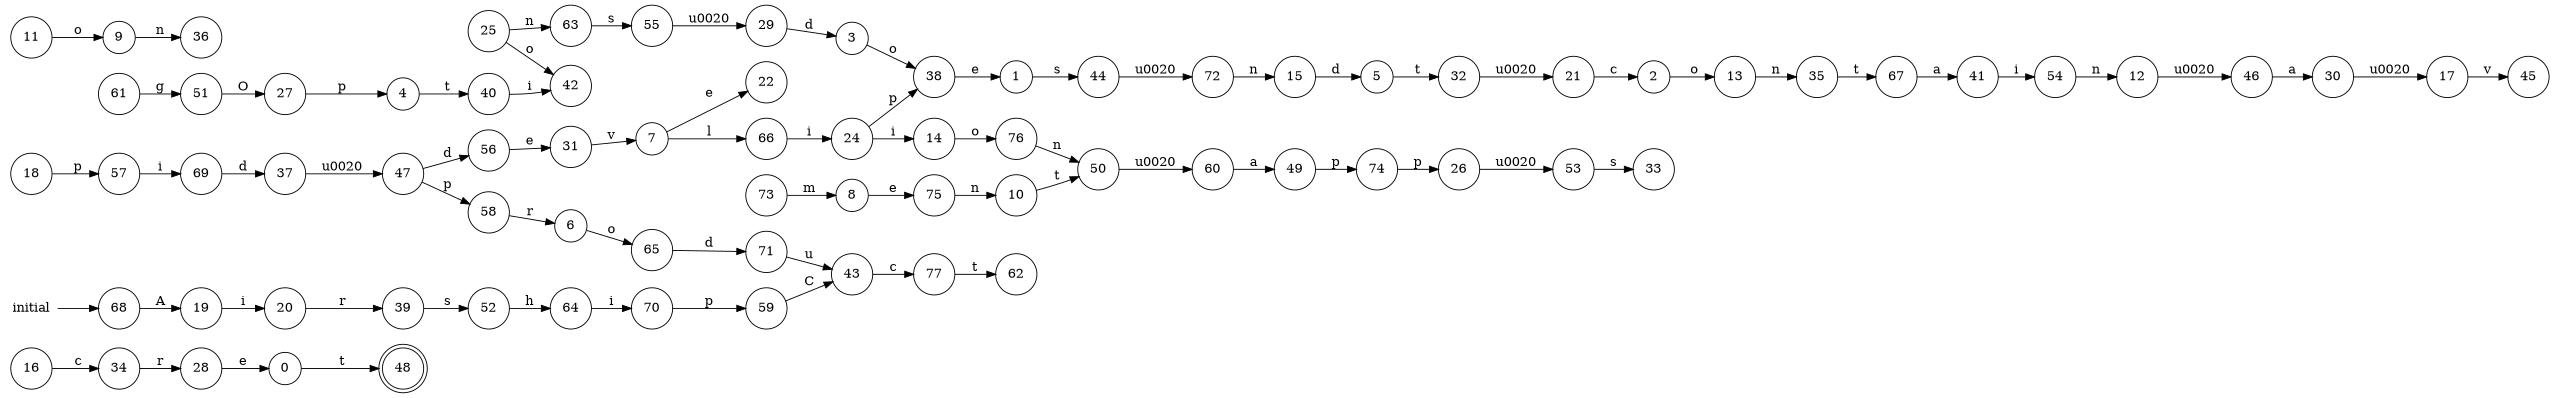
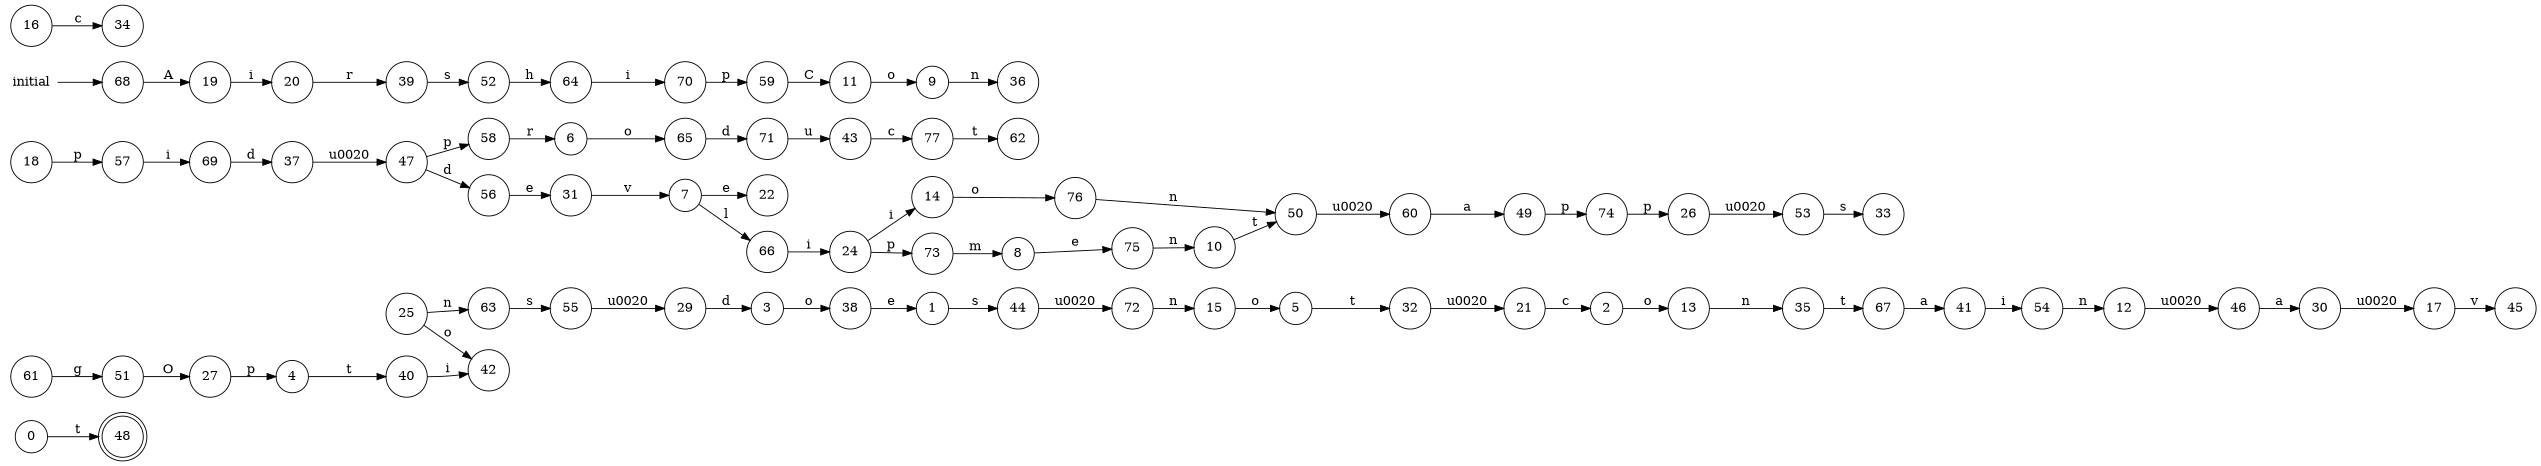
edge "15" -> "5": label "d" -> "o"
edge "24" -> "38": now "24" -> "73"
edge "59" -> "43": now "59" -> "11"
node "28": removed
